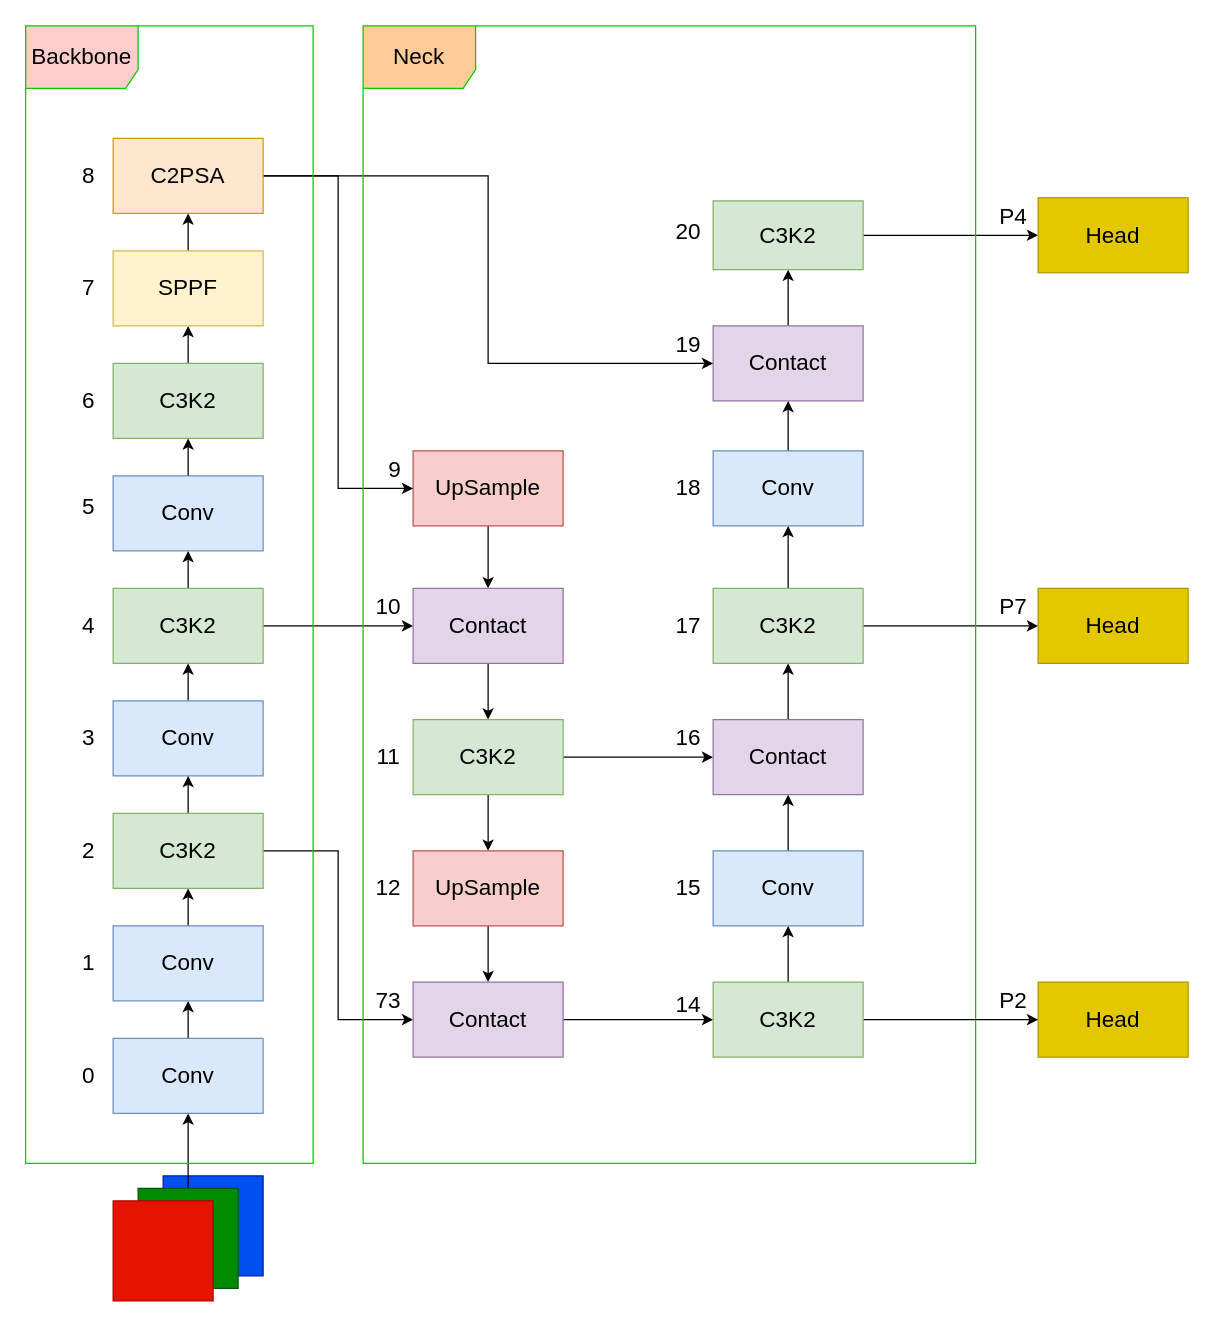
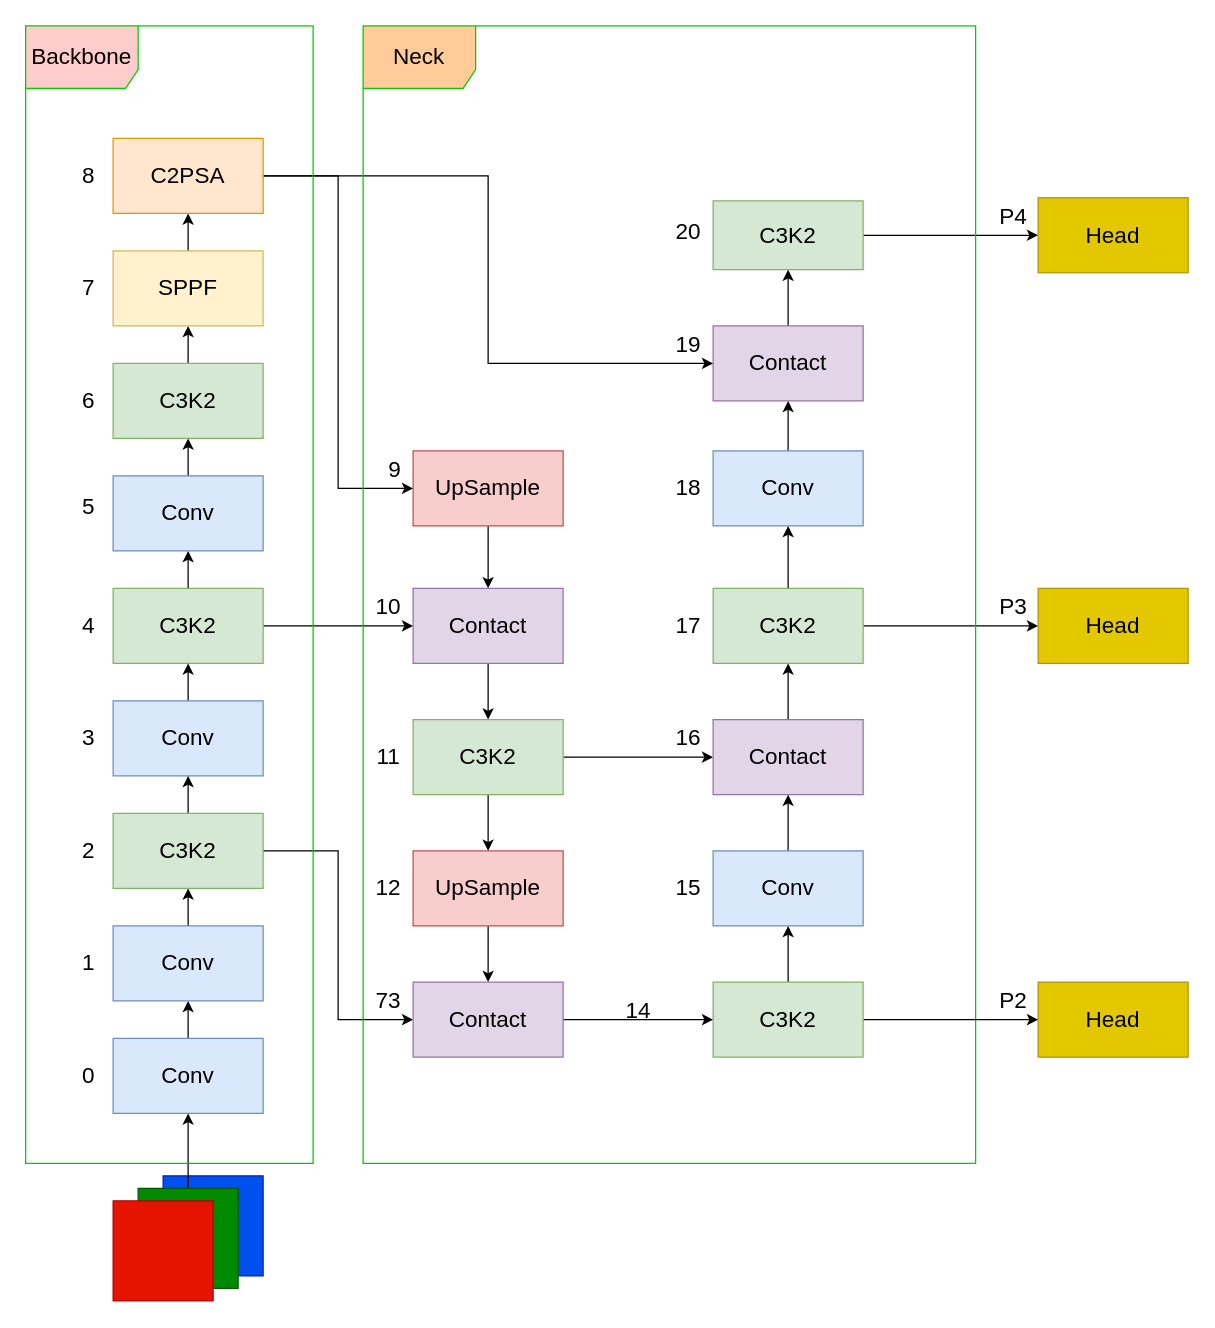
node "P7": label "P7" -> "P3"
node "14": moved (688, 1004) -> (638, 1011)
